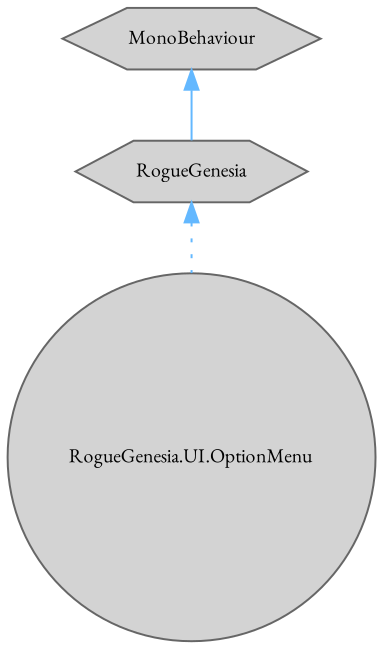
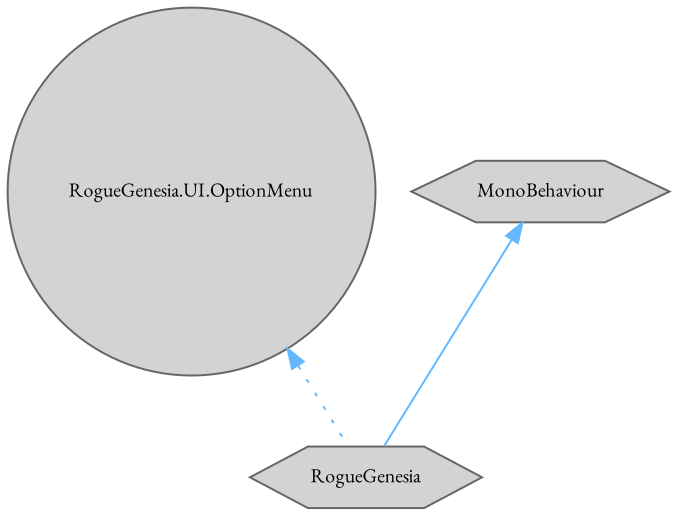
edge "RogueGenesia.UI.OptionMenu" -> "RogueGenesia": reversed
